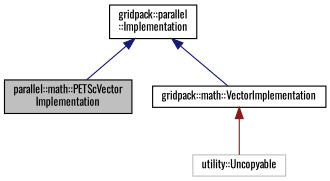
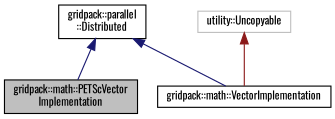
node "gridpack::parallel ::Implementation": label "gridpack::parallel ::Implementation" -> "gridpack::parallel ::Distributed"
node "parallel::math::PETScVector Implementation": label "parallel::math::PETScVector Implementation" -> "gridpack::math::PETScVector Implementation"
edge "utility::Uncopyable" -> "gridpack::math::VectorImplementation": reversed
